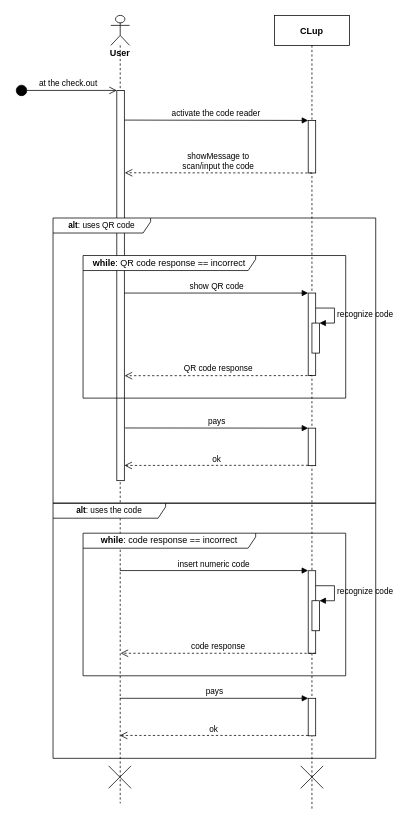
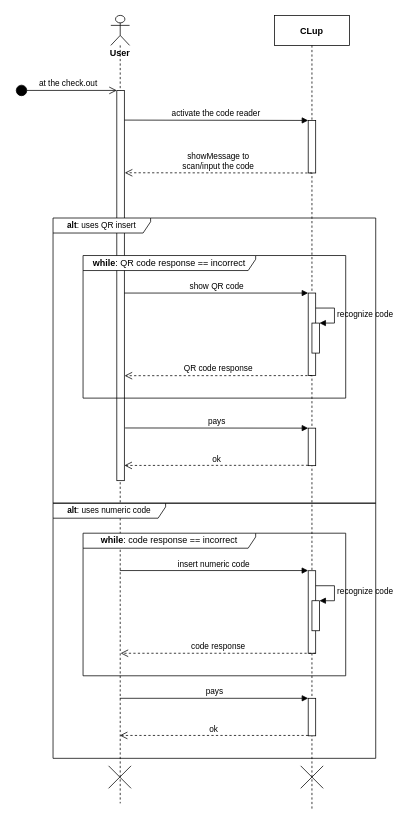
node "alt: uses QR code": label "alt: uses QR code" -> "alt: uses QR insert"
node "alt: uses the code": label "alt: uses the code" -> "alt: uses numeric code"
